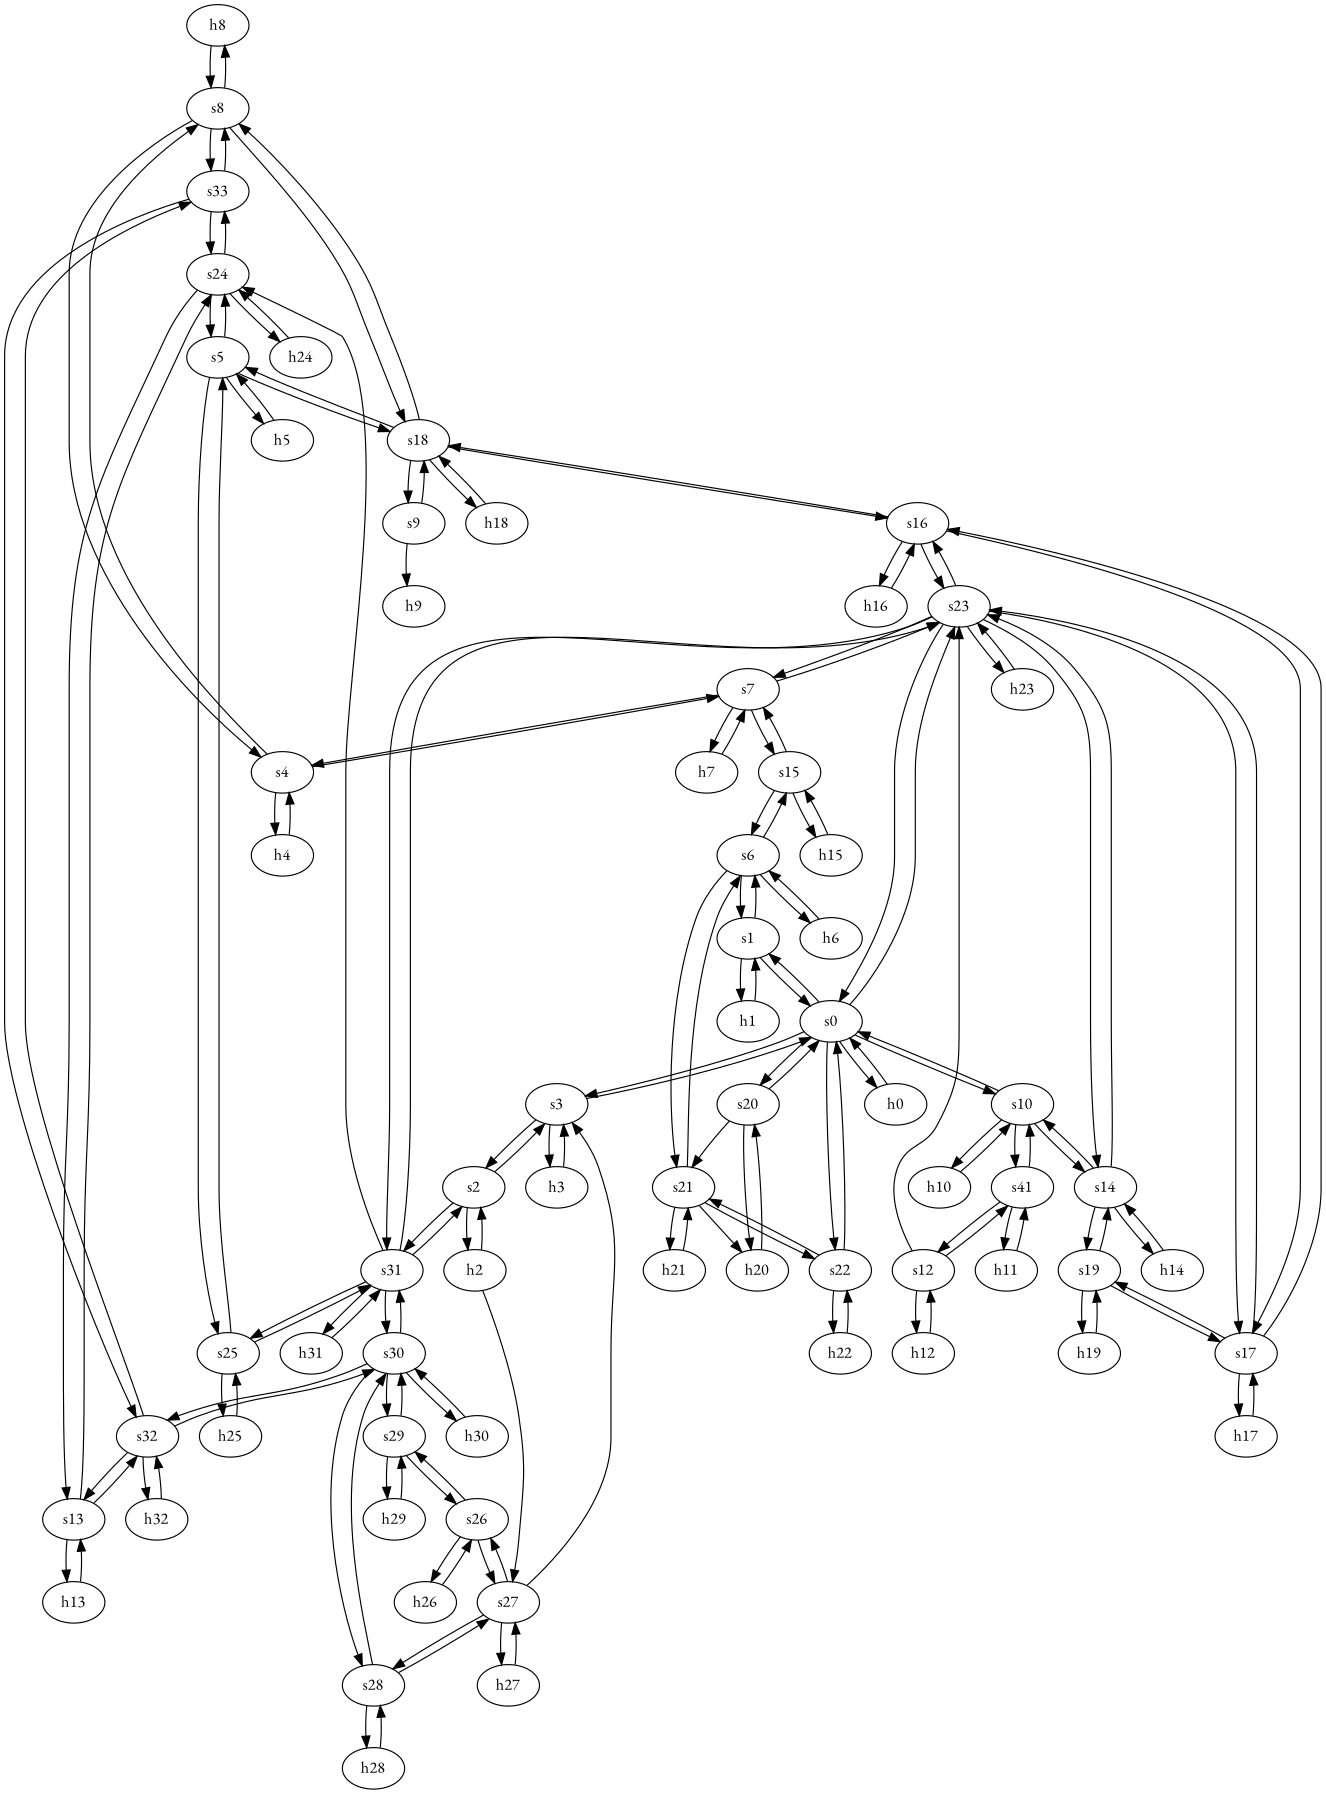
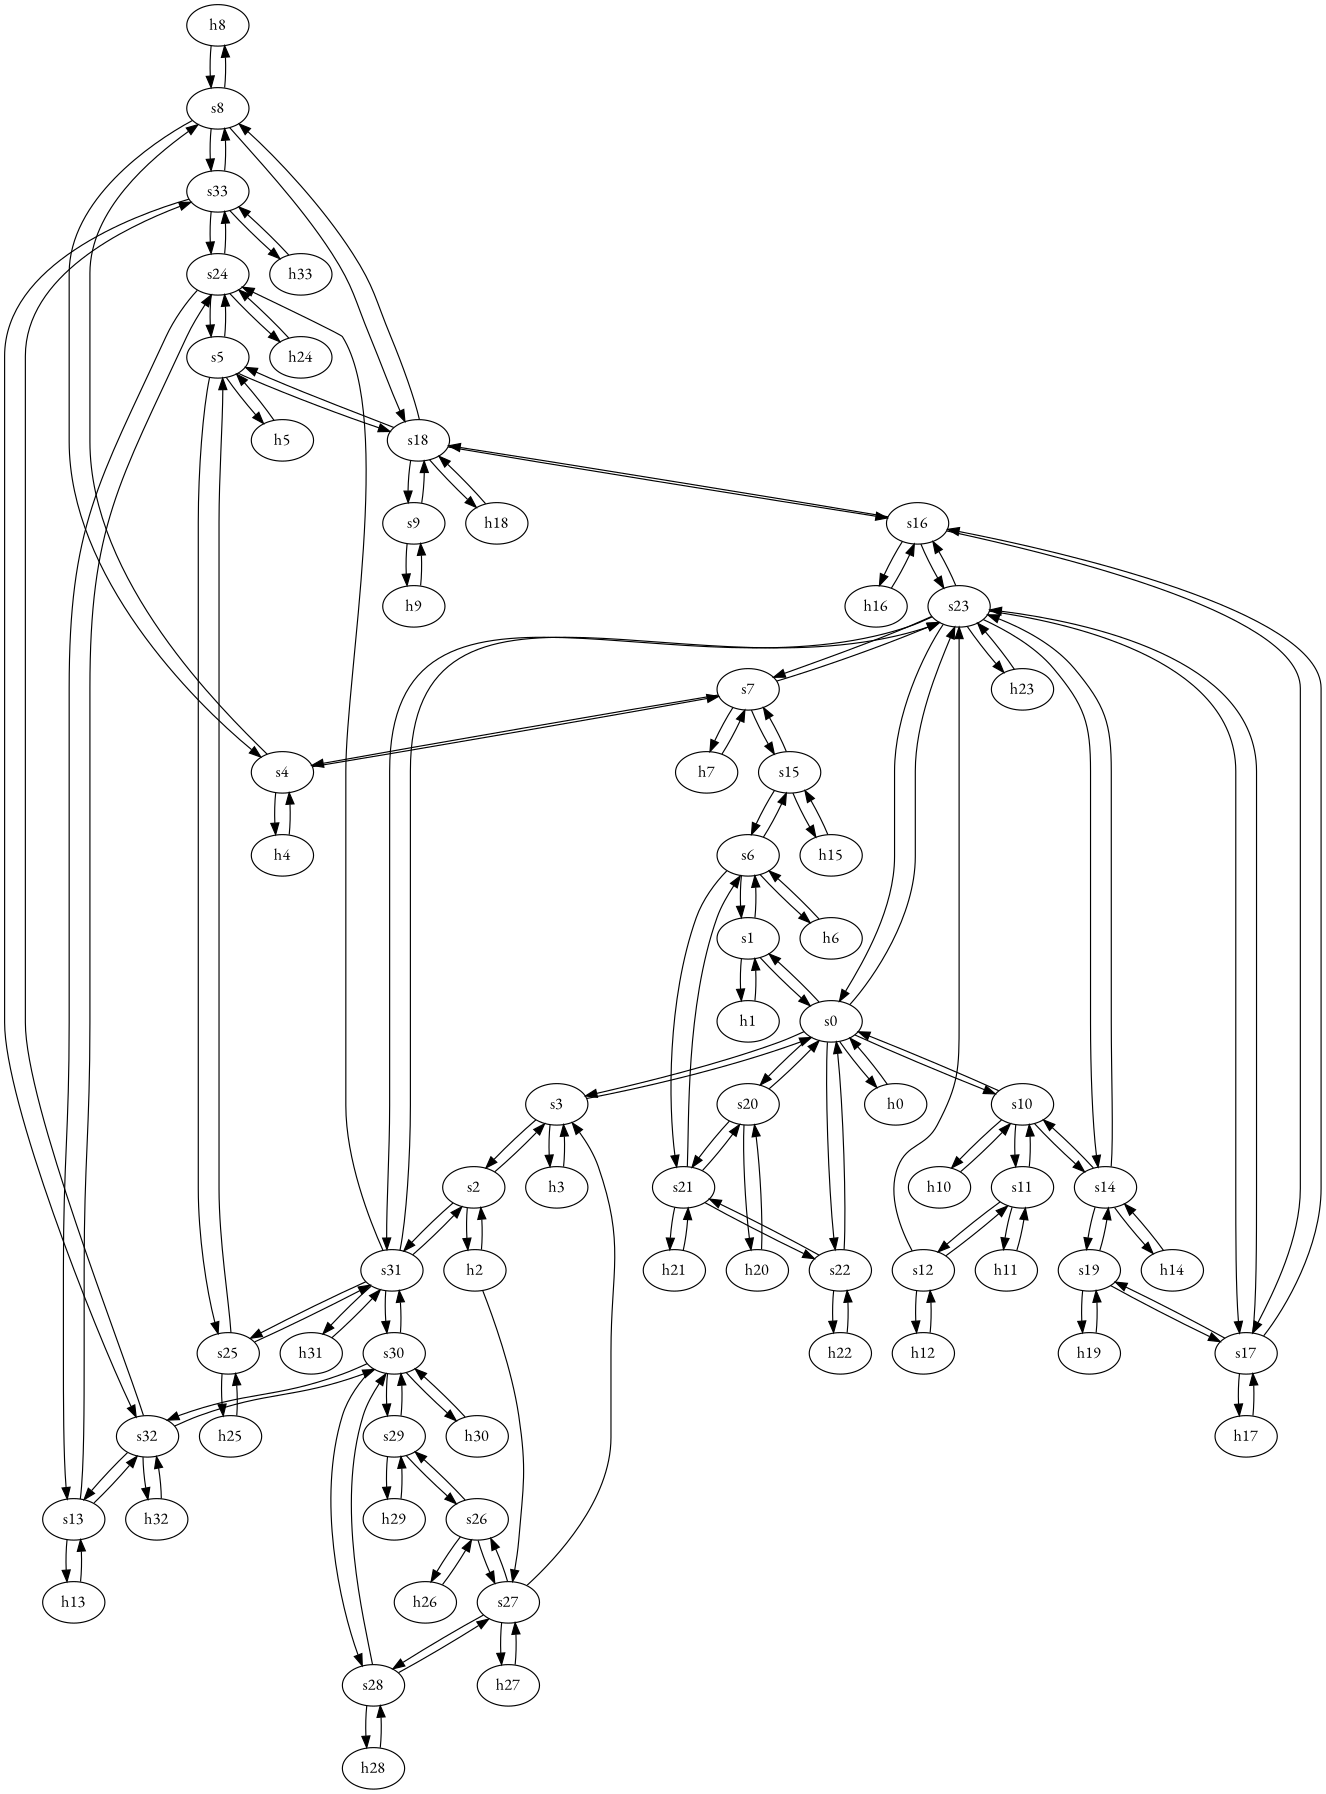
node "h33": added
edge "h9" -> "s9": added
node "s41": label "s41" -> "s11"
edge "s21" -> "h20": now "s21" -> "s20"
